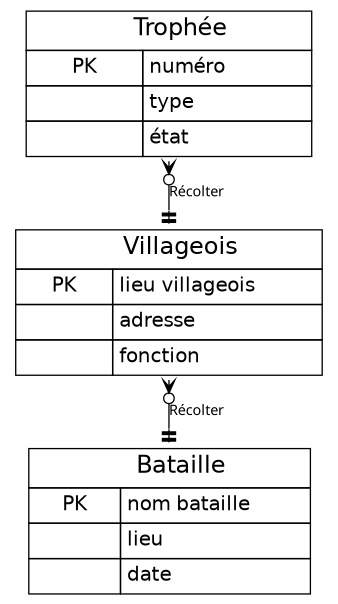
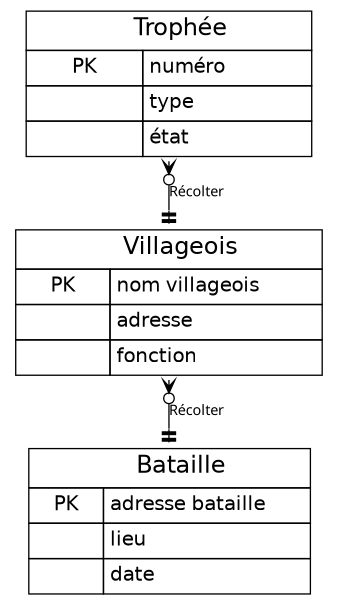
node "Villageois": text "lieu villageois" -> "nom villageois"
node "Bataille": text "nom bataille" -> "adresse bataille"
